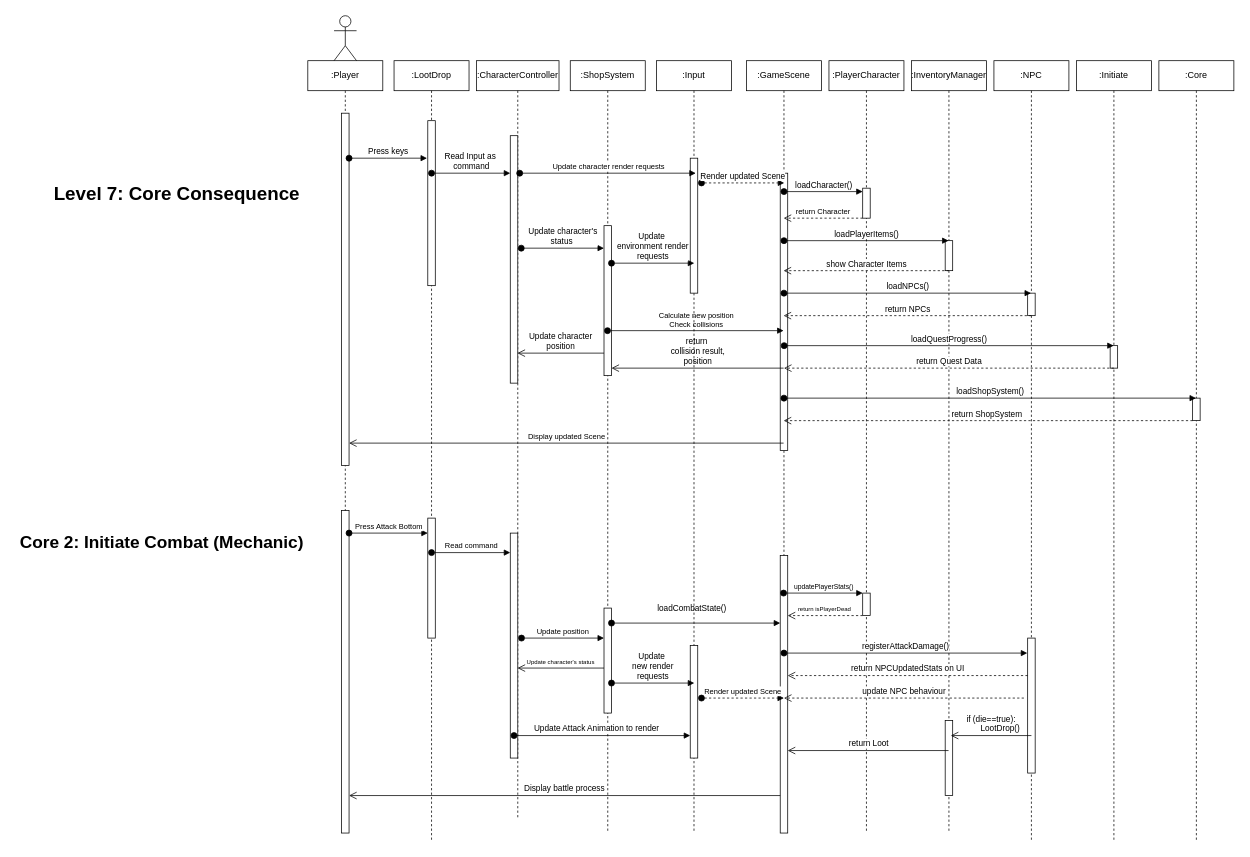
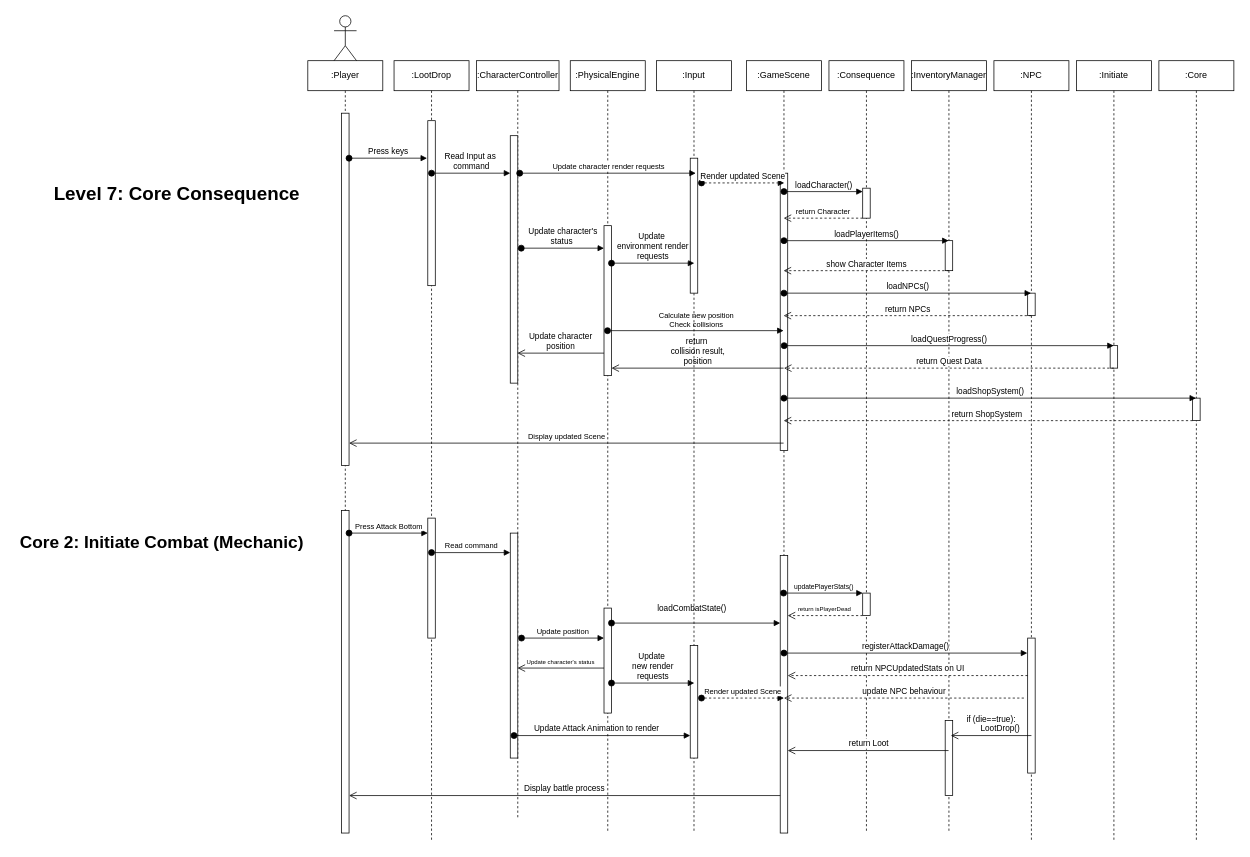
node ":ShopSystem": label ":ShopSystem" -> ":PhysicalEngine"
node ":PlayerCharacter": label ":PlayerCharacter" -> ":Consequence"
